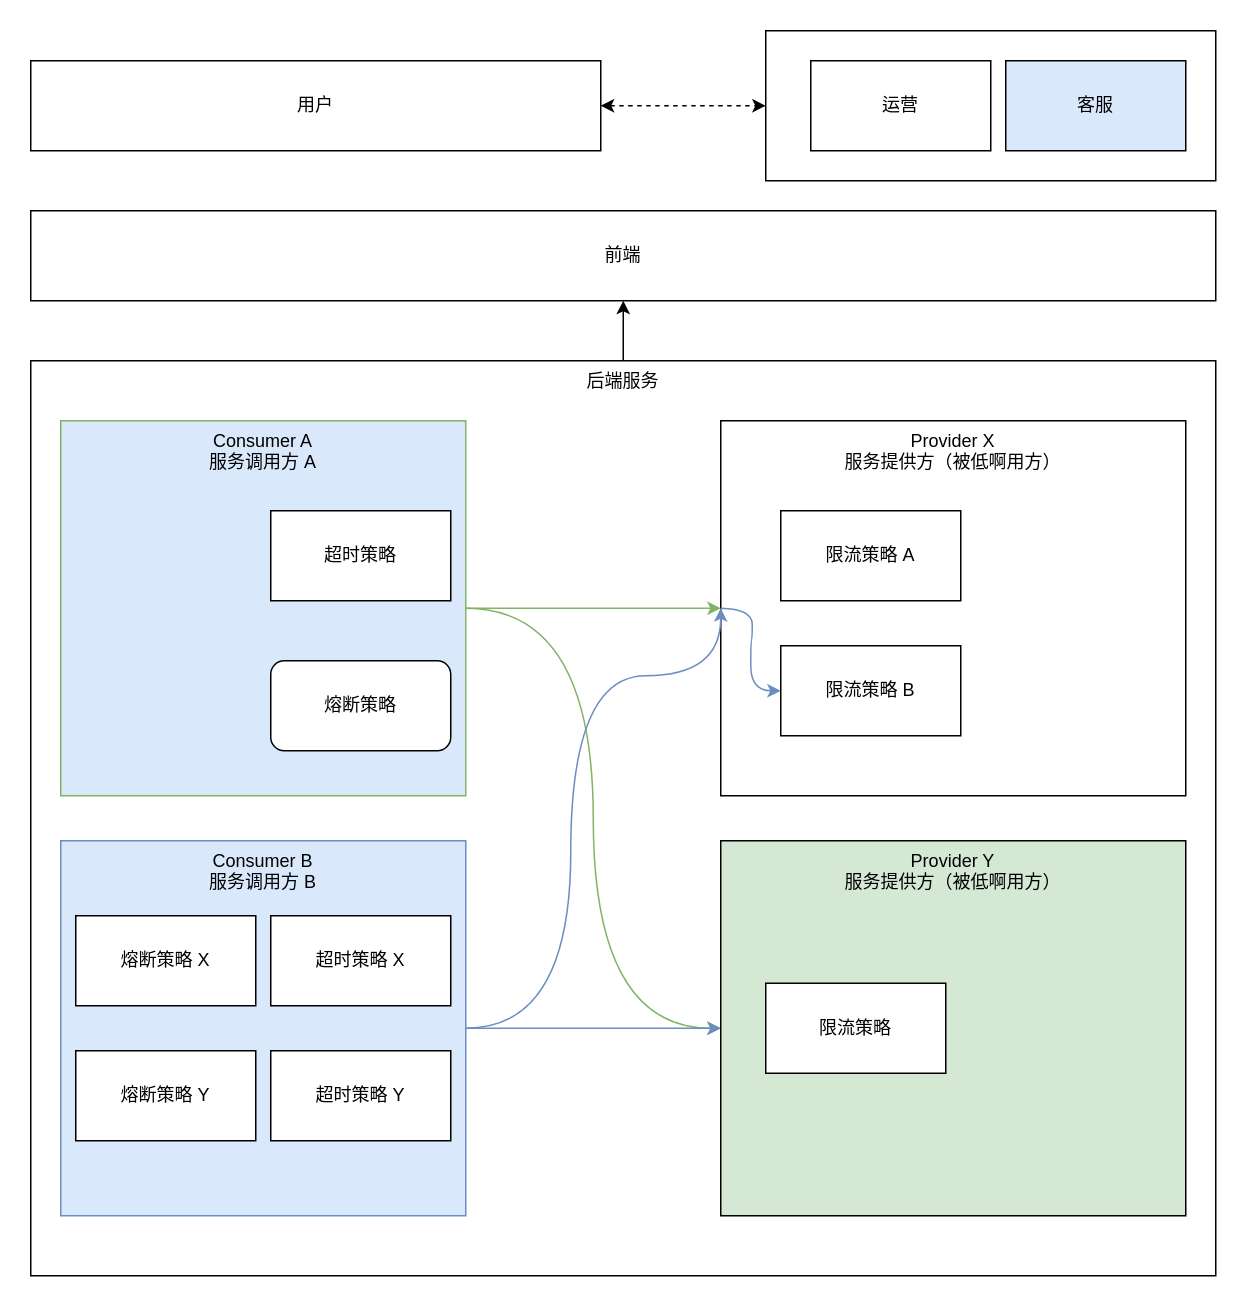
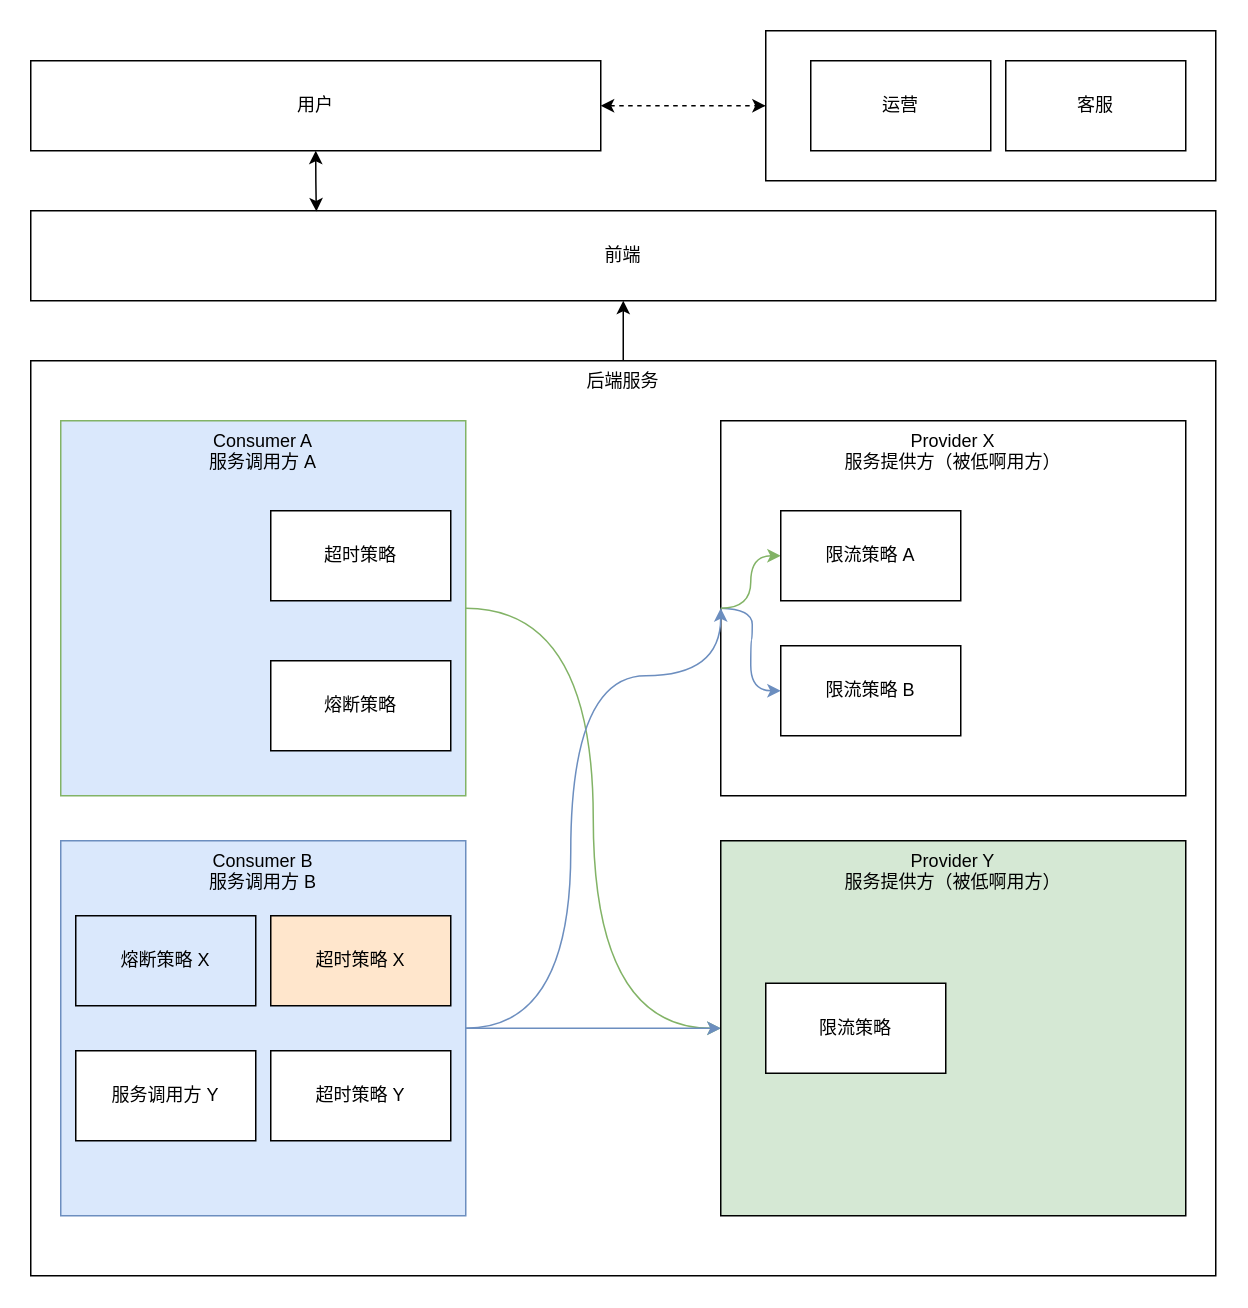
node "客服": fillcolor #dae8fc -> #ffffff
edge "用户" -- "前端": added
edge "Provider X 服务提供方（被低啊用方）" -> "限流策略 A": added
edge "Consumer A 服务调用方 A" -> "Provider X 服务提供方（被低啊用方）": removed
node "熔断策略": shape rounded rectangle -> rectangle
node "熔断策略 X": fillcolor #ffffff -> #dae8fc
node "超时策略 X": fillcolor #ffffff -> #ffe6cc
node "熔断策略 Y": label "熔断策略 Y" -> "服务调用方 Y"
